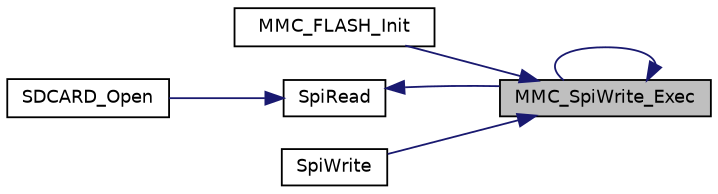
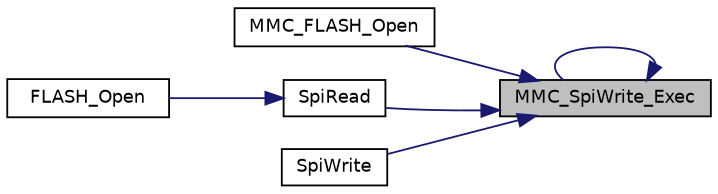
node "MMC_FLASH_Init": label "MMC_FLASH_Init" -> "MMC_FLASH_Open"
edge "MMC_SpiWrite_Exec" -> "SpiRead": reversed
node "SDCARD_Open": label "SDCARD_Open" -> "FLASH_Open"
